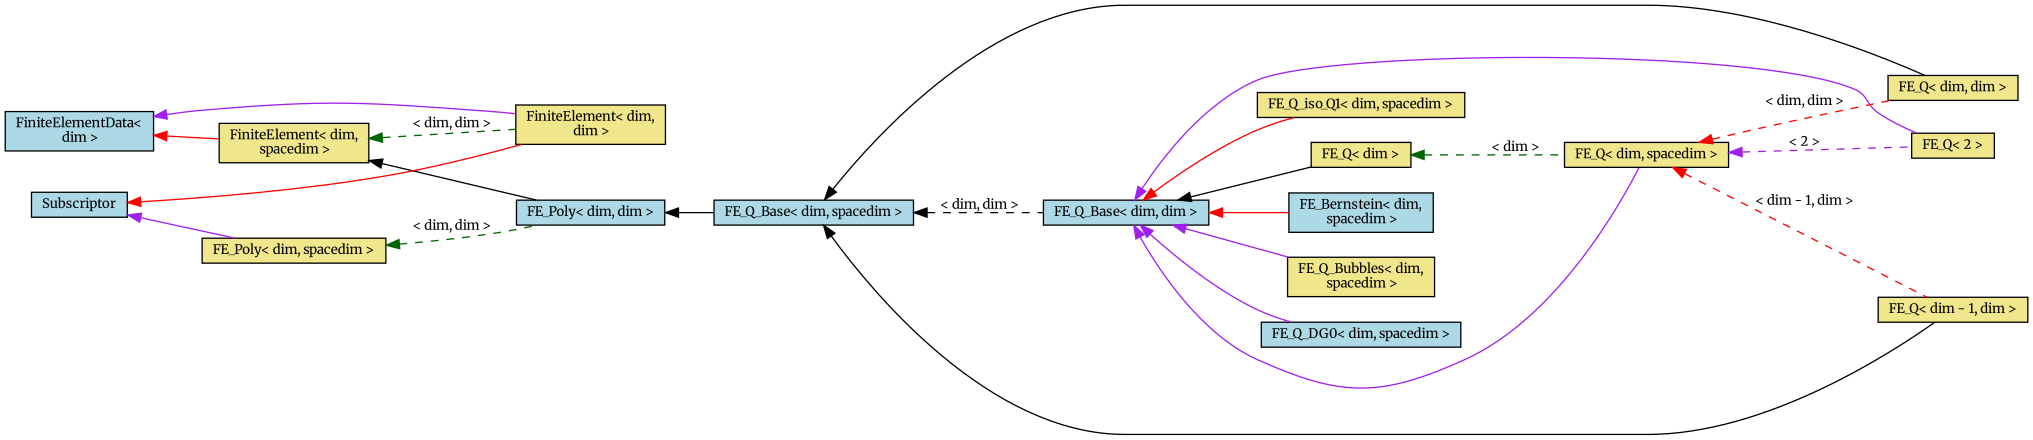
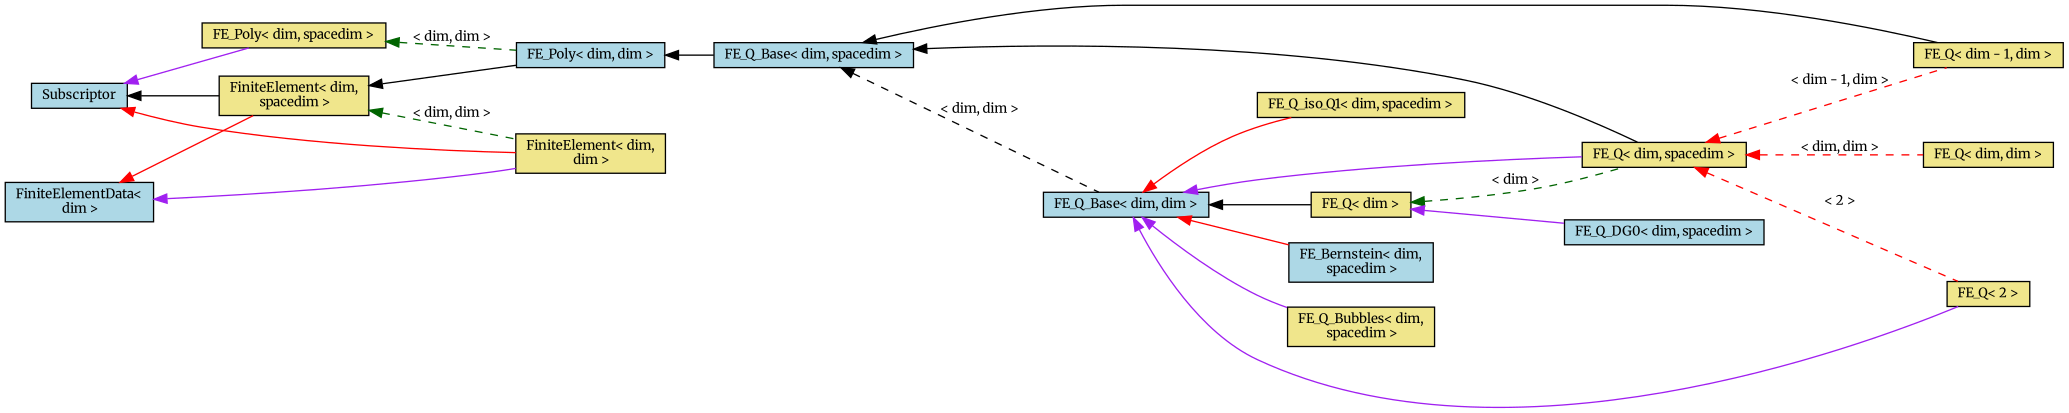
edge "FE_Q< dim, dim >" -> "FE_Q_Base< dim, spacedim >": now "FE_Q< dim, spacedim >" -> "FE_Q_Base< dim, spacedim >"
edge "FiniteElement< dim, spacedim >" -> "Subscriptor": added
edge "FE_Q< 2 >" -> "FE_Q< dim, spacedim >": color purple -> red
edge "FE_Q_DG0< dim, spacedim >" -> "FE_Q_Base< dim, dim >": now "FE_Q_DG0< dim, spacedim >" -> "FE_Q< dim >"
